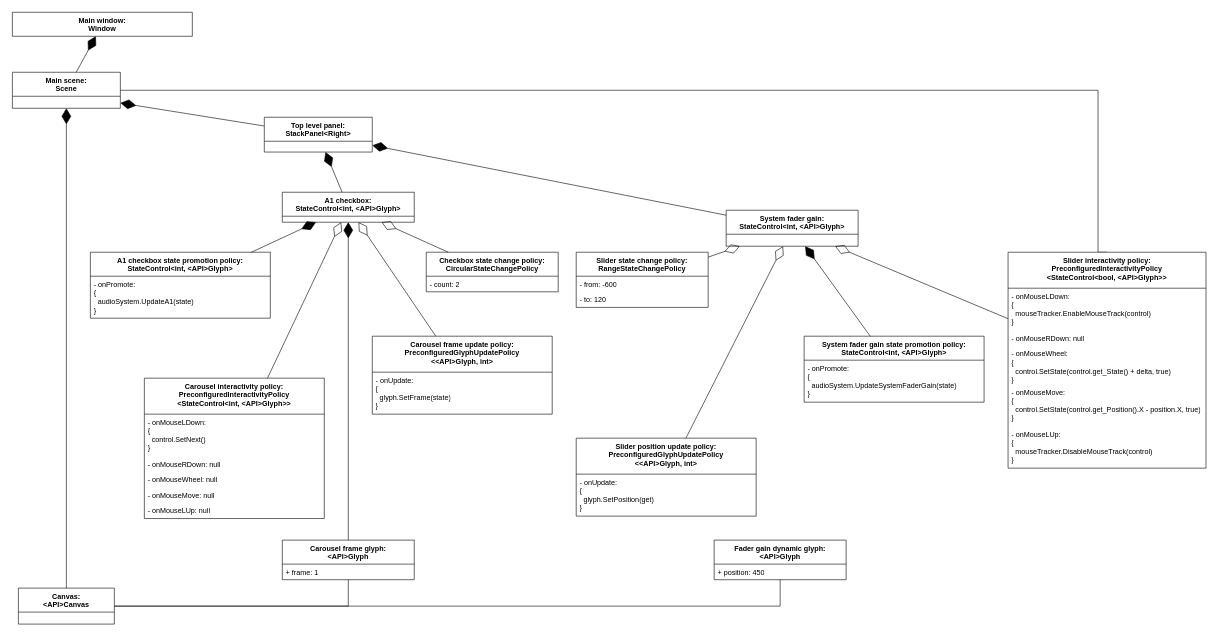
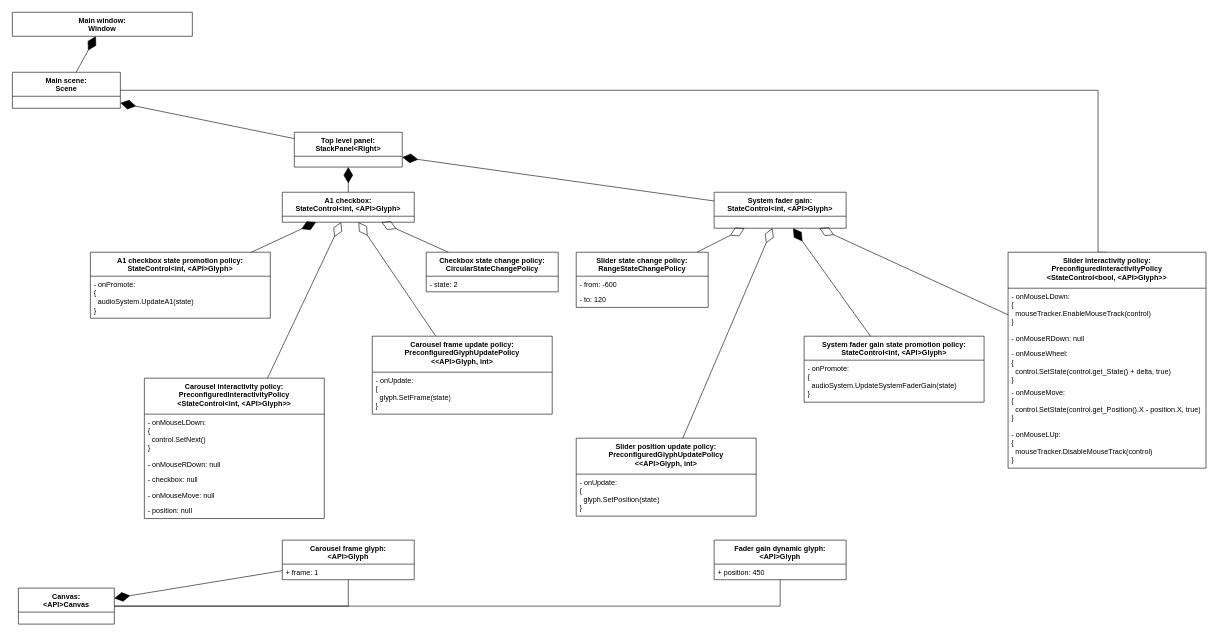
node "Top level panel: StackPanel<Right>": moved (318, 135) -> (348, 150)
node "System fader gain: StateControl<int, <API>Glyph>": moved (792, 228) -> (780, 210)
edge "Carousel frame glyph: <API>Glyph" -> "A1 checkbox: StateControl<int, <API>Glyph>": now "Carousel frame glyph: <API>Glyph" -> "Canvas: <API>Canvas"
node "- count: 2": label "- count: 2" -> "- state: 2"
edge "Canvas: <API>Canvas" -> "Main scene: Scene": removed
node "- onMouseWheel: null": label "- onMouseWheel: null" -> "- checkbox: null"
node "- onUpdate: { glyph.SetPosition(get) }": label "- onUpdate: { glyph.SetPosition(get) }" -> "- onUpdate: { glyph.SetPosition(state) }"
node "- onMouseLUp: null": label "- onMouseLUp: null" -> "- position: null"
